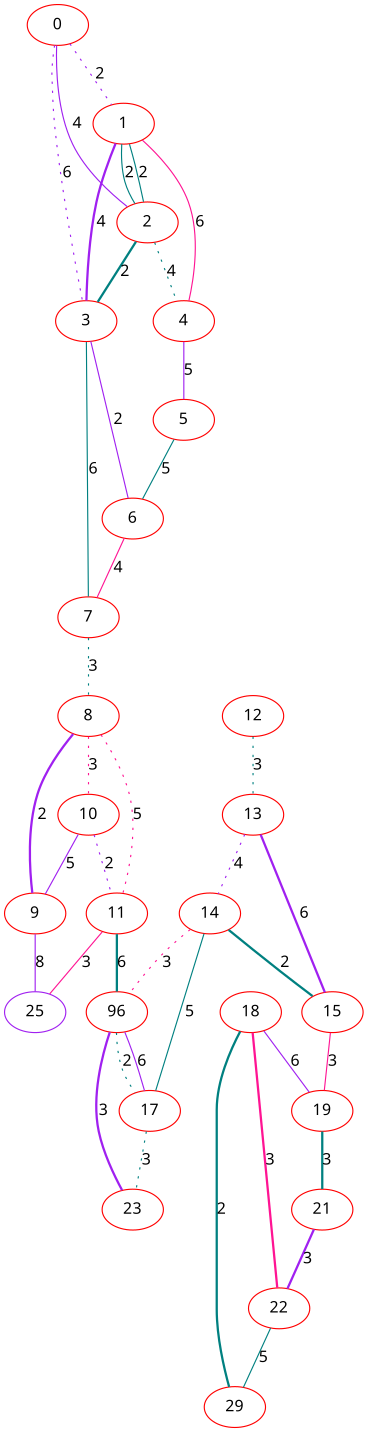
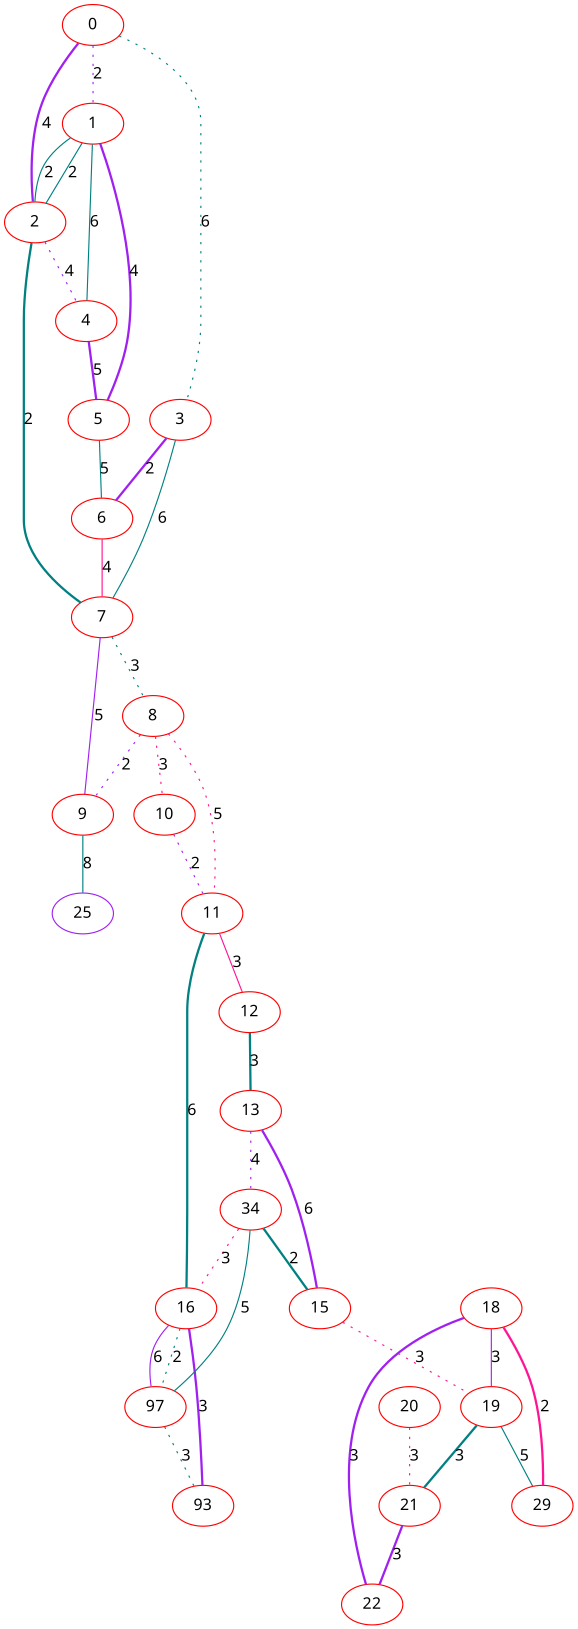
edge "0" -- "2": style solid -> bold
edge "0" -- "3": color purple -> teal
edge "1" -- "4": color deeppink -> teal
edge "1" -- "3": now "1" -- "5"
edge "2" -- "3": now "2" -- "7"
edge "2" -- "4": color teal -> purple
edge "4" -- "5": style solid -> bold
edge "3" -- "6": style solid -> bold
edge "12" -- "13": style dotted -> bold
edge "8" -- "9": style bold -> dotted
edge "10" -- "9": now "7" -- "9"
node "14": label "14" -> "34"
edge "9" -- "25": color purple -> teal
edge "11" -- "25": now "11" -- "12"
node "96": label "96" -> "16"
edge "18" -- "19": label "6" -> "3"
edge "15" -- "19": style solid -> dotted
node "17": label "17" -> "97"
edge "18" -- "22": color deeppink -> purple
edge "18" -- "29": color teal -> deeppink
node "23": label "23" -> "93"
edge "22" -- "29": now "19" -- "29"
node "20": added
